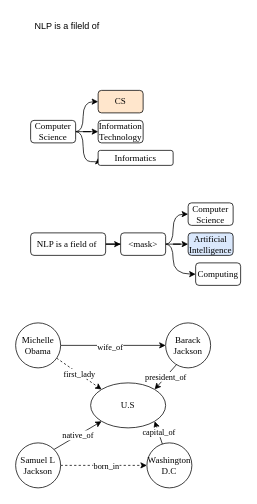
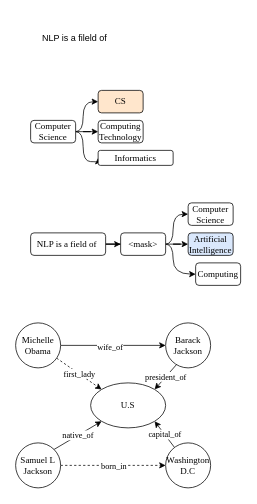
node "NLP is a fileld of": moved (68, 27) -> (75, 38)
node "Information Technology": label "Information Technology" -> "Computing Technology"
node "Washington D.C": moved (169, 465) -> (188, 465)
